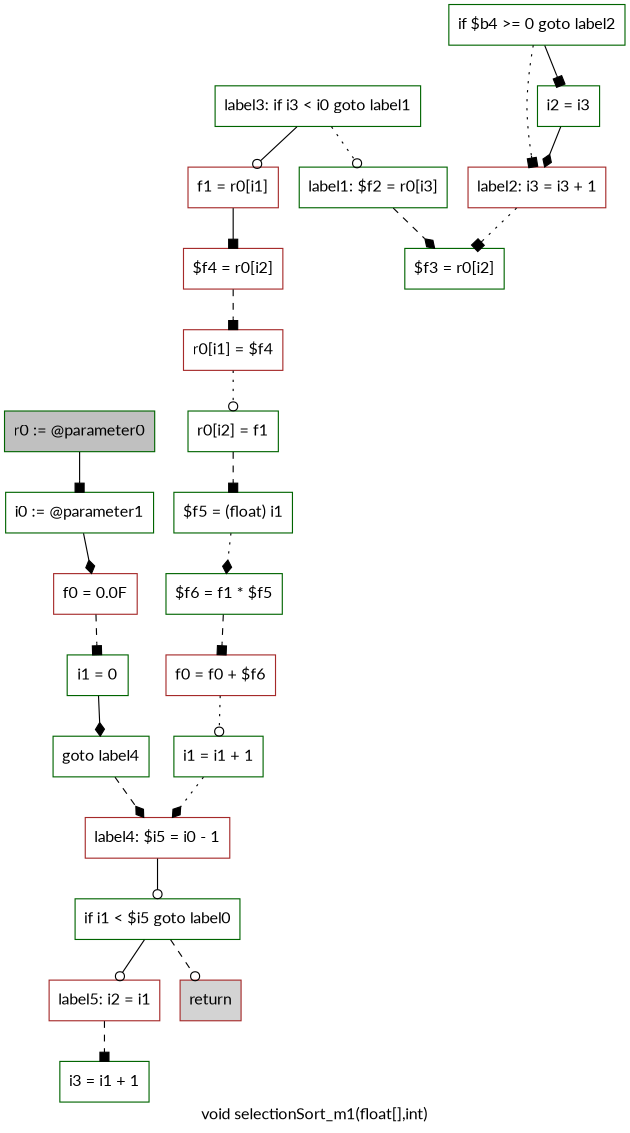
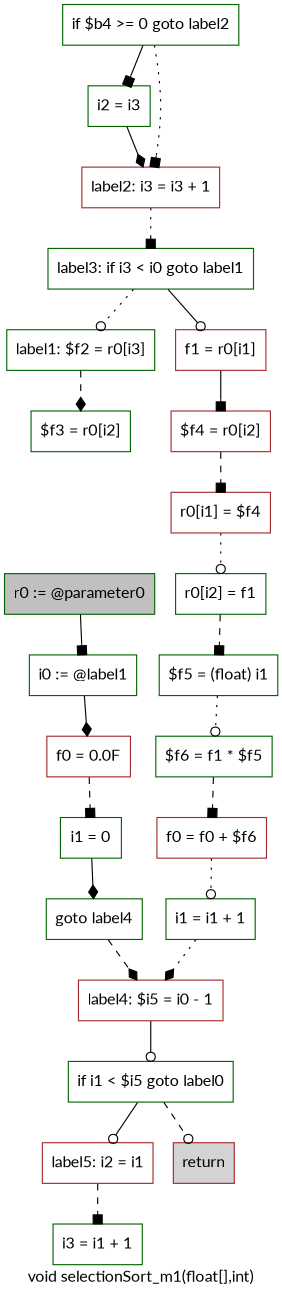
edge "label2: i3 = i3 + 1" -> "$f3 = r0[i2]": now "label2: i3 = i3 + 1" -> "label3: if i3 < i0 goto label1"
node "i0 := @parameter1": label "i0 := @parameter1" -> "i0 := @label1"
edge "$f5 = (float) i1" -> "$f6 = f1 * $f5": arrowhead diamond -> odot
